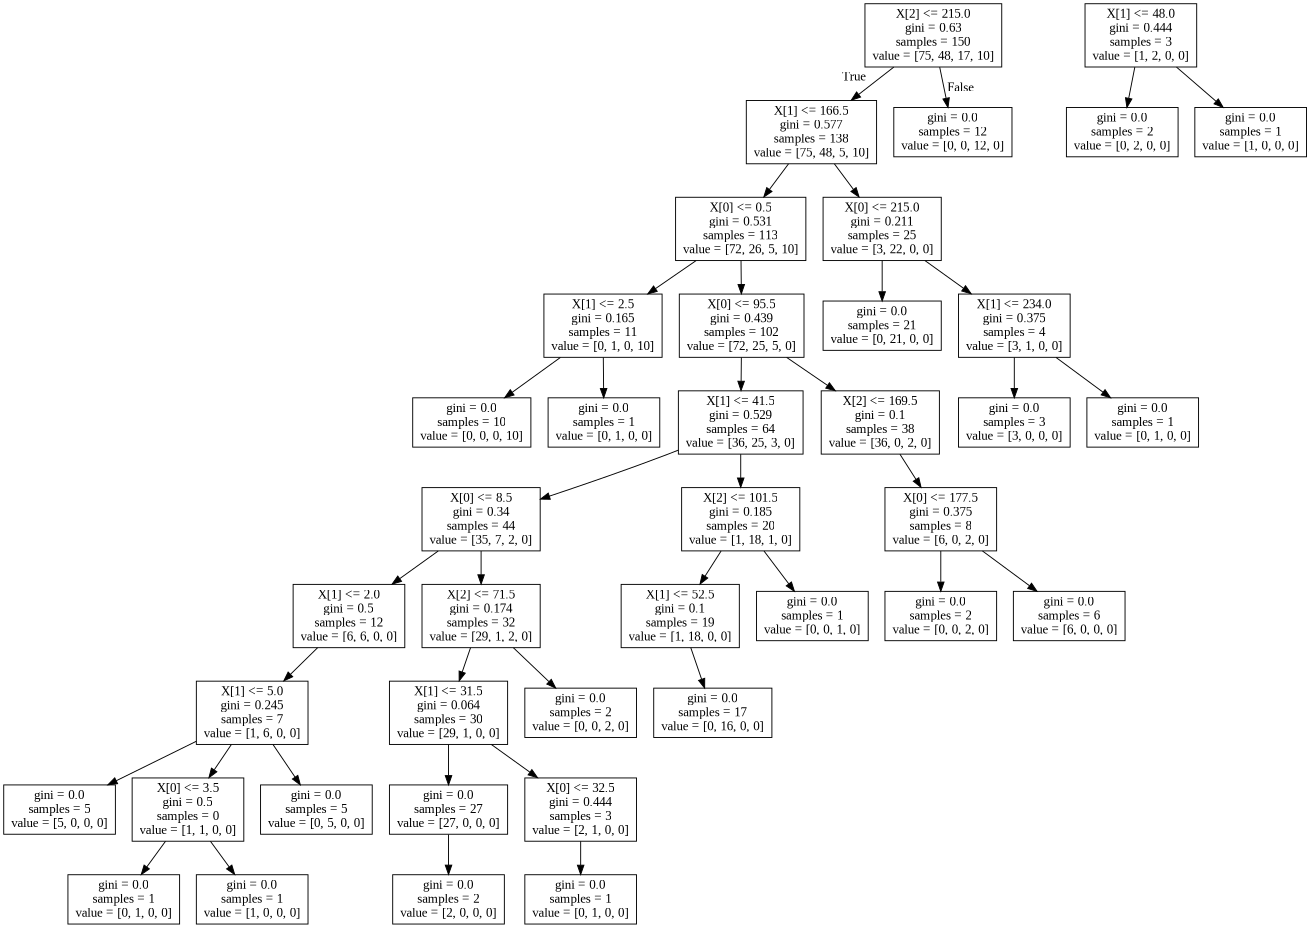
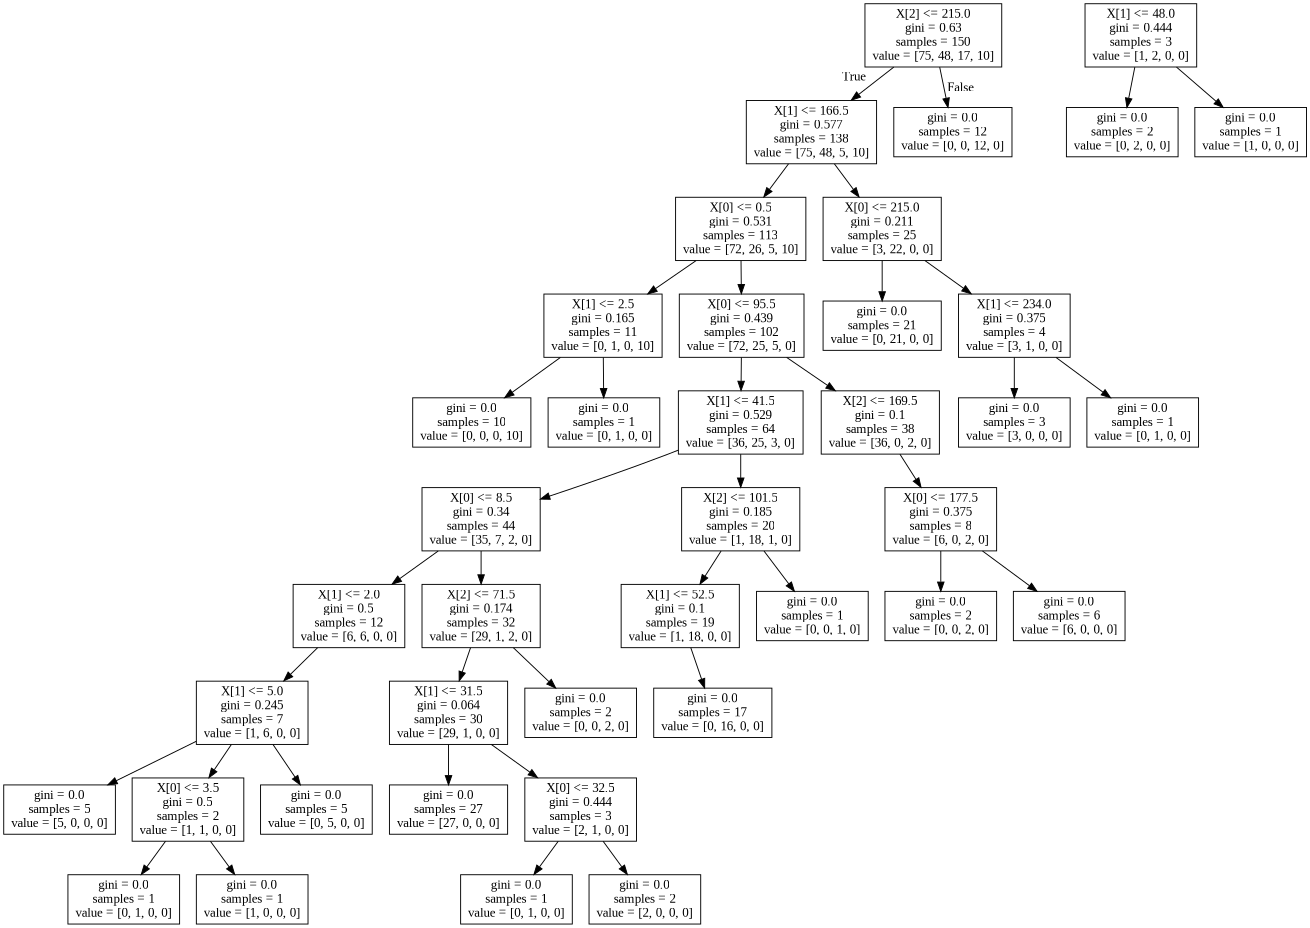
node "X[0] <= 3.5 gini = 0.5 samples = 0 value = [1, 1, 0, 0]": label "X[0] <= 3.5 gini = 0.5 samples = 0 value = [1, 1, 0, 0]" -> "X[0] <= 3.5 gini = 0.5 samples = 2 value = [1, 1, 0, 0]"
edge "gini = 0.0 samples = 27 value = [27, 0, 0, 0]" -> "gini = 0.0 samples = 2 value = [2, 0, 0, 0]": now "X[0] <= 32.5 gini = 0.444 samples = 3 value = [2, 1, 0, 0]" -> "gini = 0.0 samples = 2 value = [2, 0, 0, 0]"
